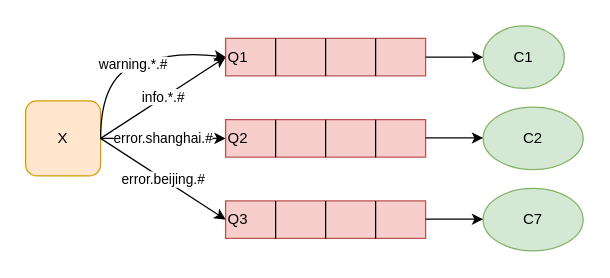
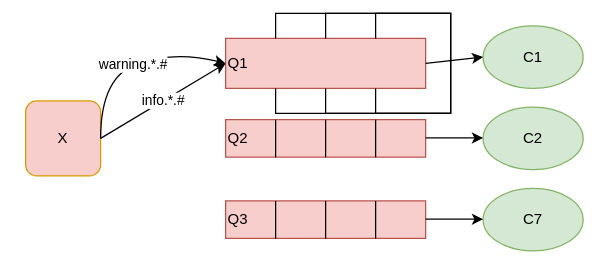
node "Q1": size 200x38 -> 200x50
node "C1": size 81x63 -> 100x63
node "X": fillcolor #ffe6cc -> #f8cecc
edge "X" -> "Q2": removed, label "error.shanghai.#"
edge "X" -> "Q3": removed, label "error.beijing.#"
